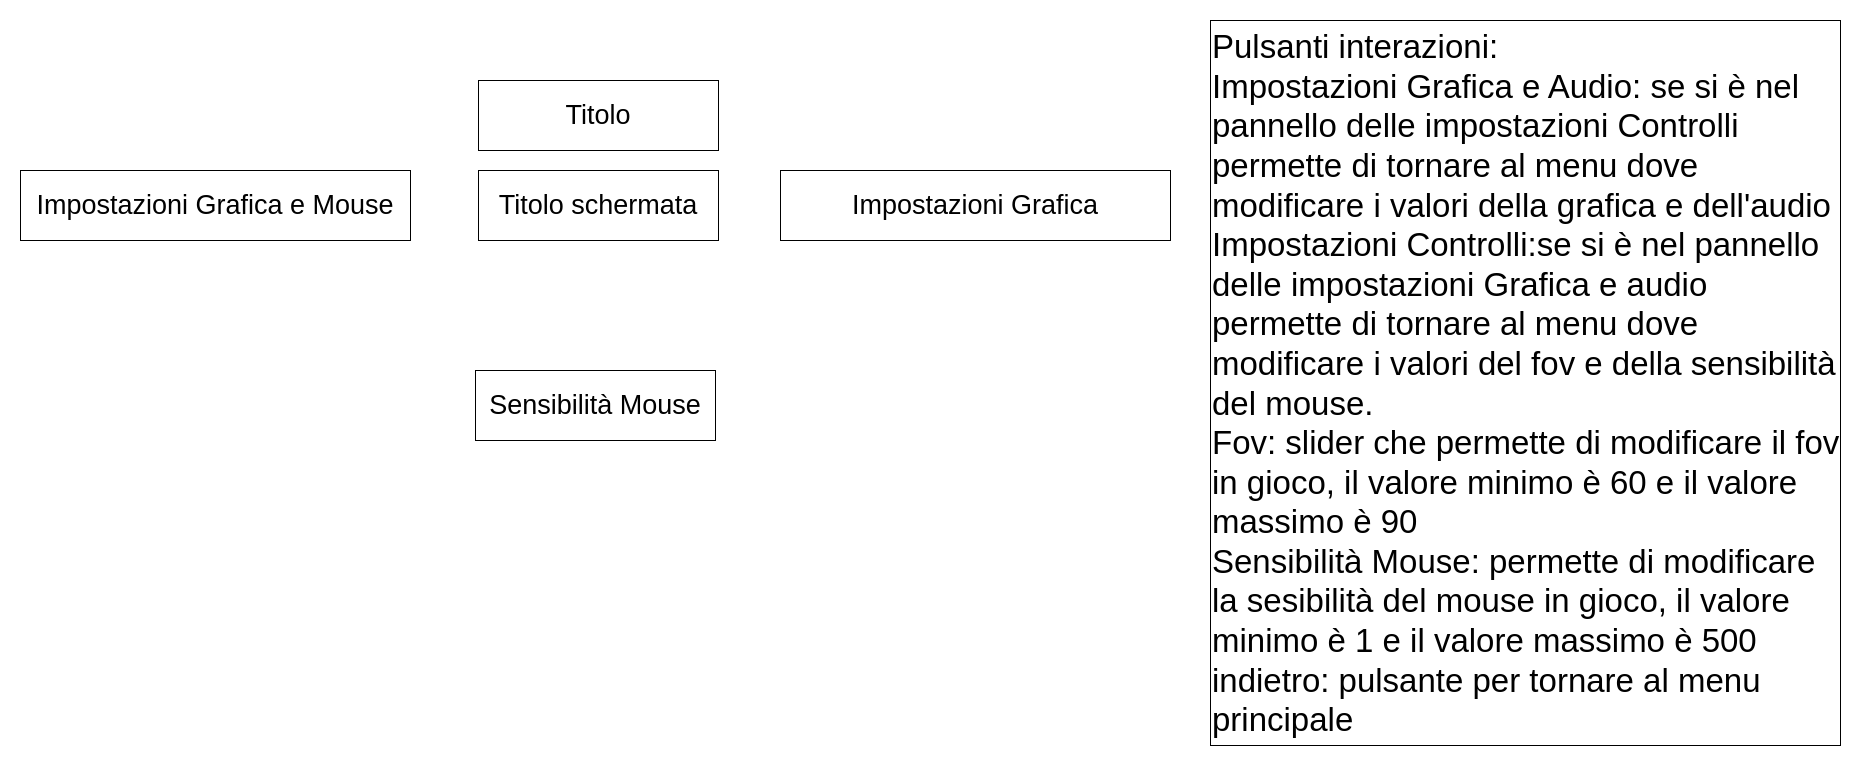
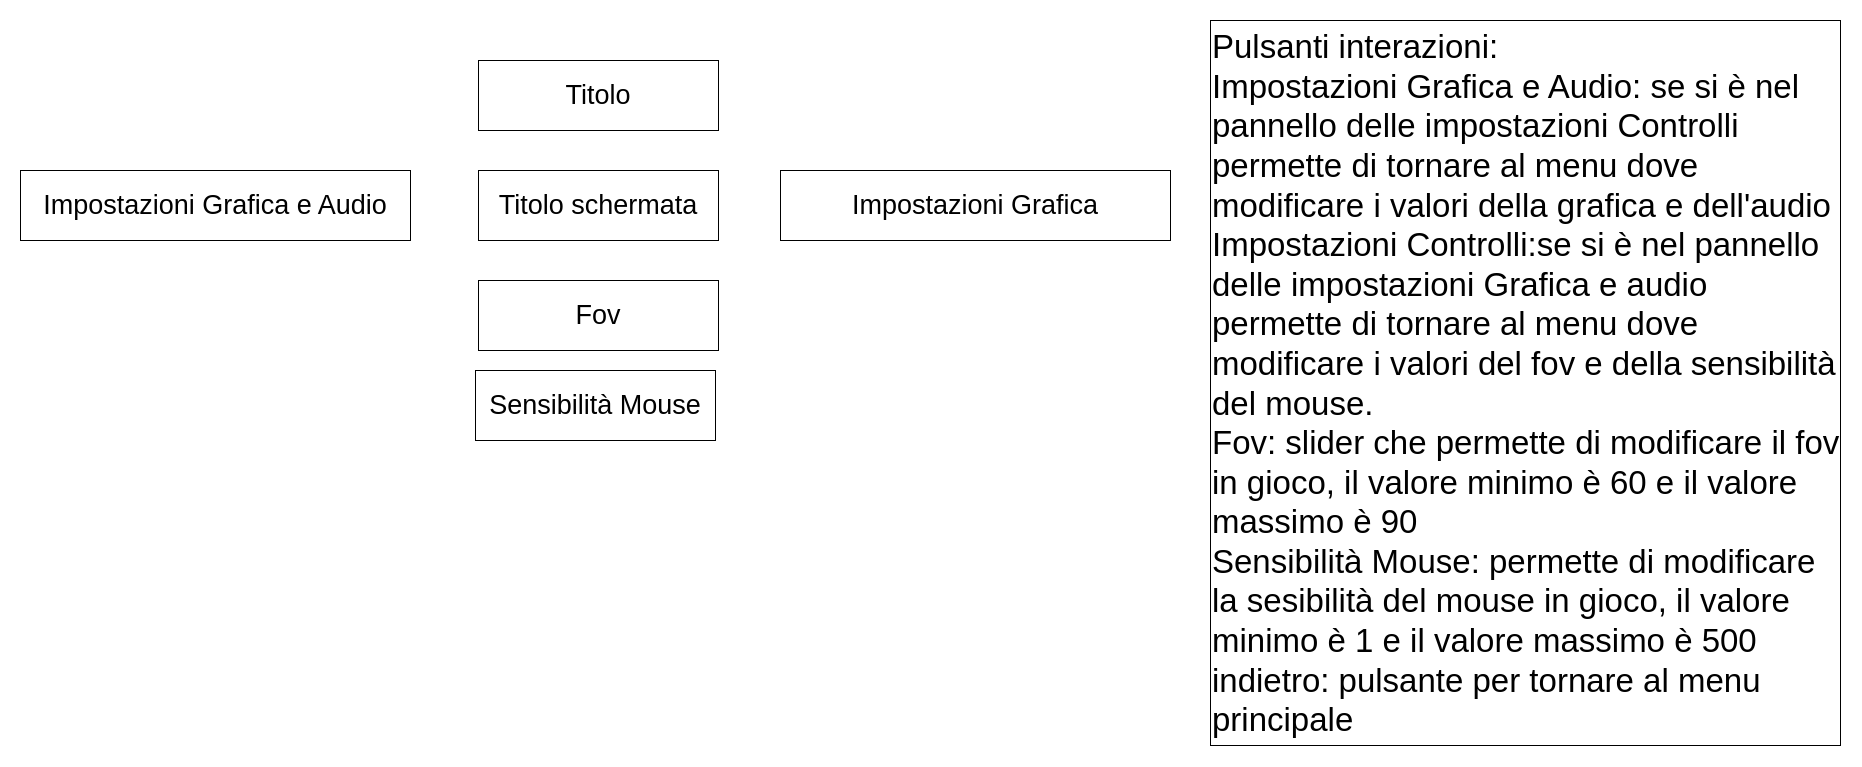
node "Titolo": moved (599, 116) -> (599, 96)
node "Impostazioni Grafica e Mouse": label "Impostazioni Grafica e Mouse" -> "Impostazioni Grafica e Audio"
node "Fov": added
